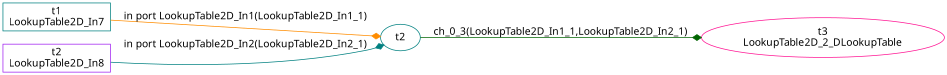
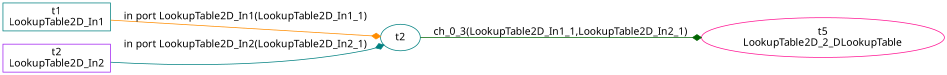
node "t1 LookupTable2D_In7": label "t1 LookupTable2D_In7" -> "t1 LookupTable2D_In1"
node "t3 LookupTable2D_2_DLookupTable": label "t3 LookupTable2D_2_DLookupTable" -> "t5 LookupTable2D_2_DLookupTable"
node "t2 LookupTable2D_In8": label "t2 LookupTable2D_In8" -> "t2 LookupTable2D_In2"
